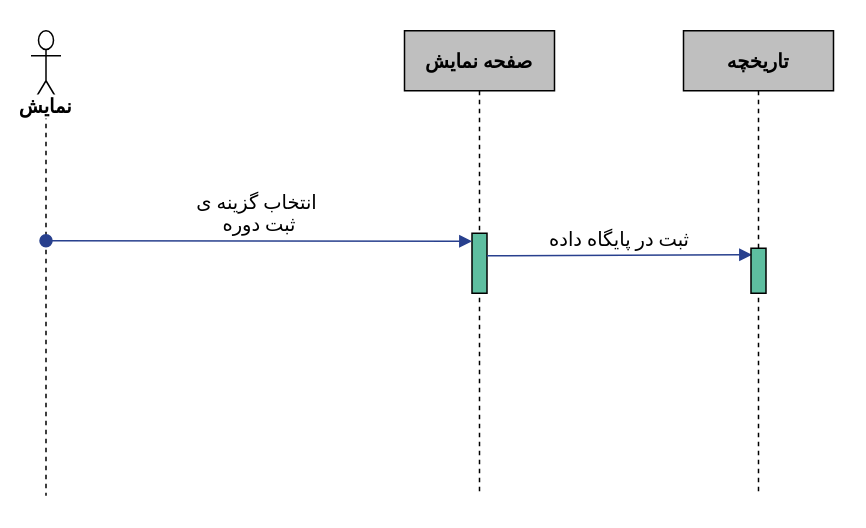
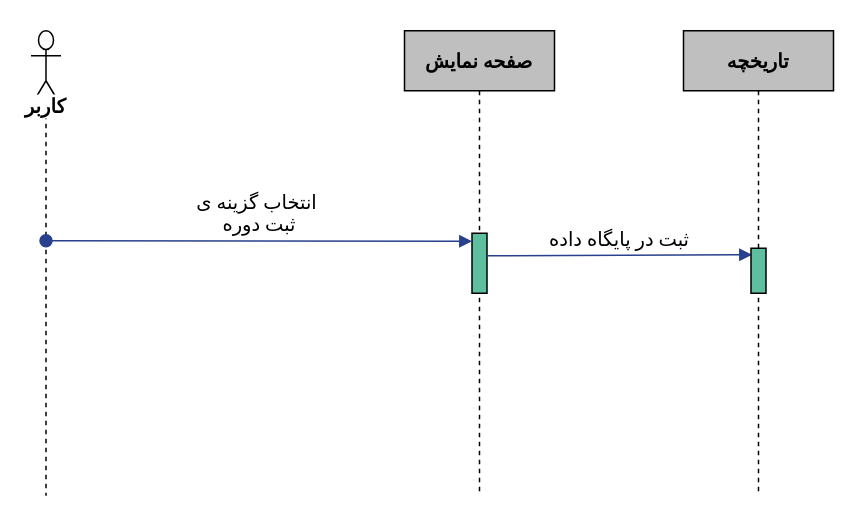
node "نمایش": label "نمایش" -> "کاربر"
